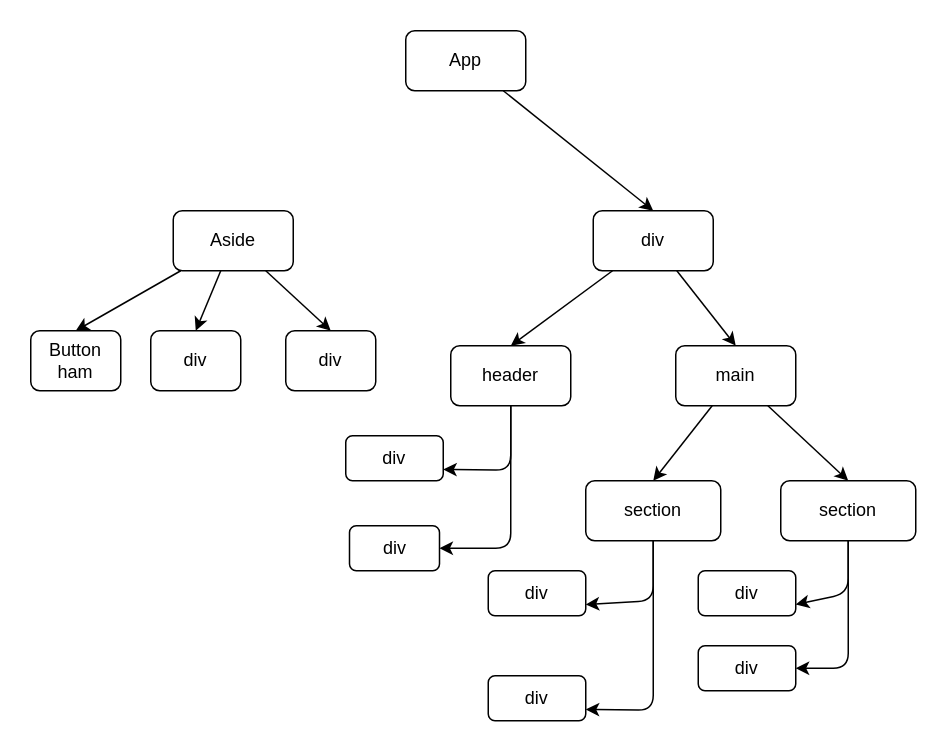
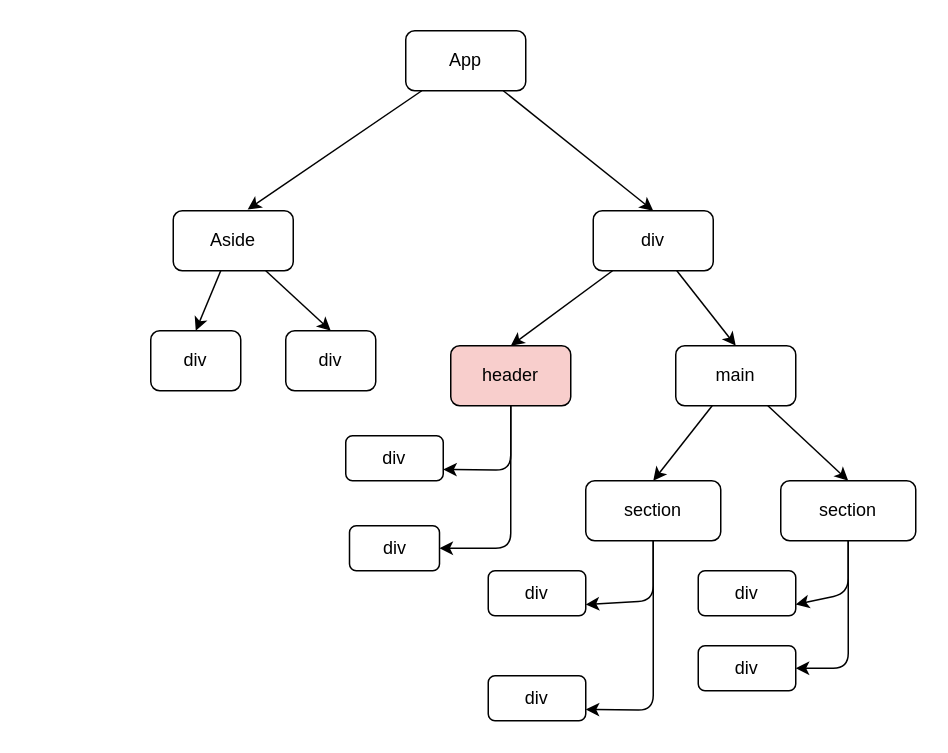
edge "App" -> "Aside": added
edge "Aside" -> "Button ham": removed
node "Button ham": removed
node "header": fillcolor #ffffff -> #f8cecc
